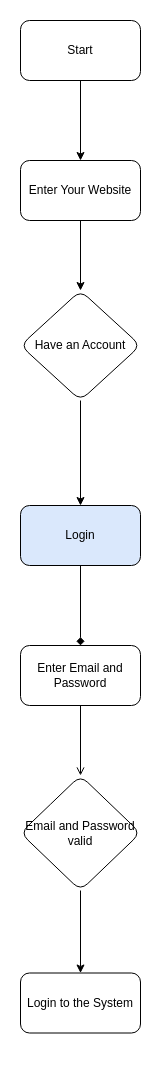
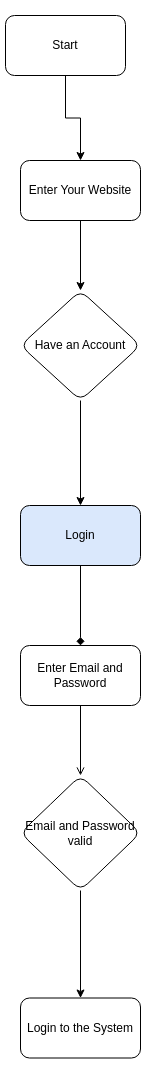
node "Start": moved (81, 51) -> (66, 46)
node "Login to the System": moved (81, 1003) -> (81, 1028)
